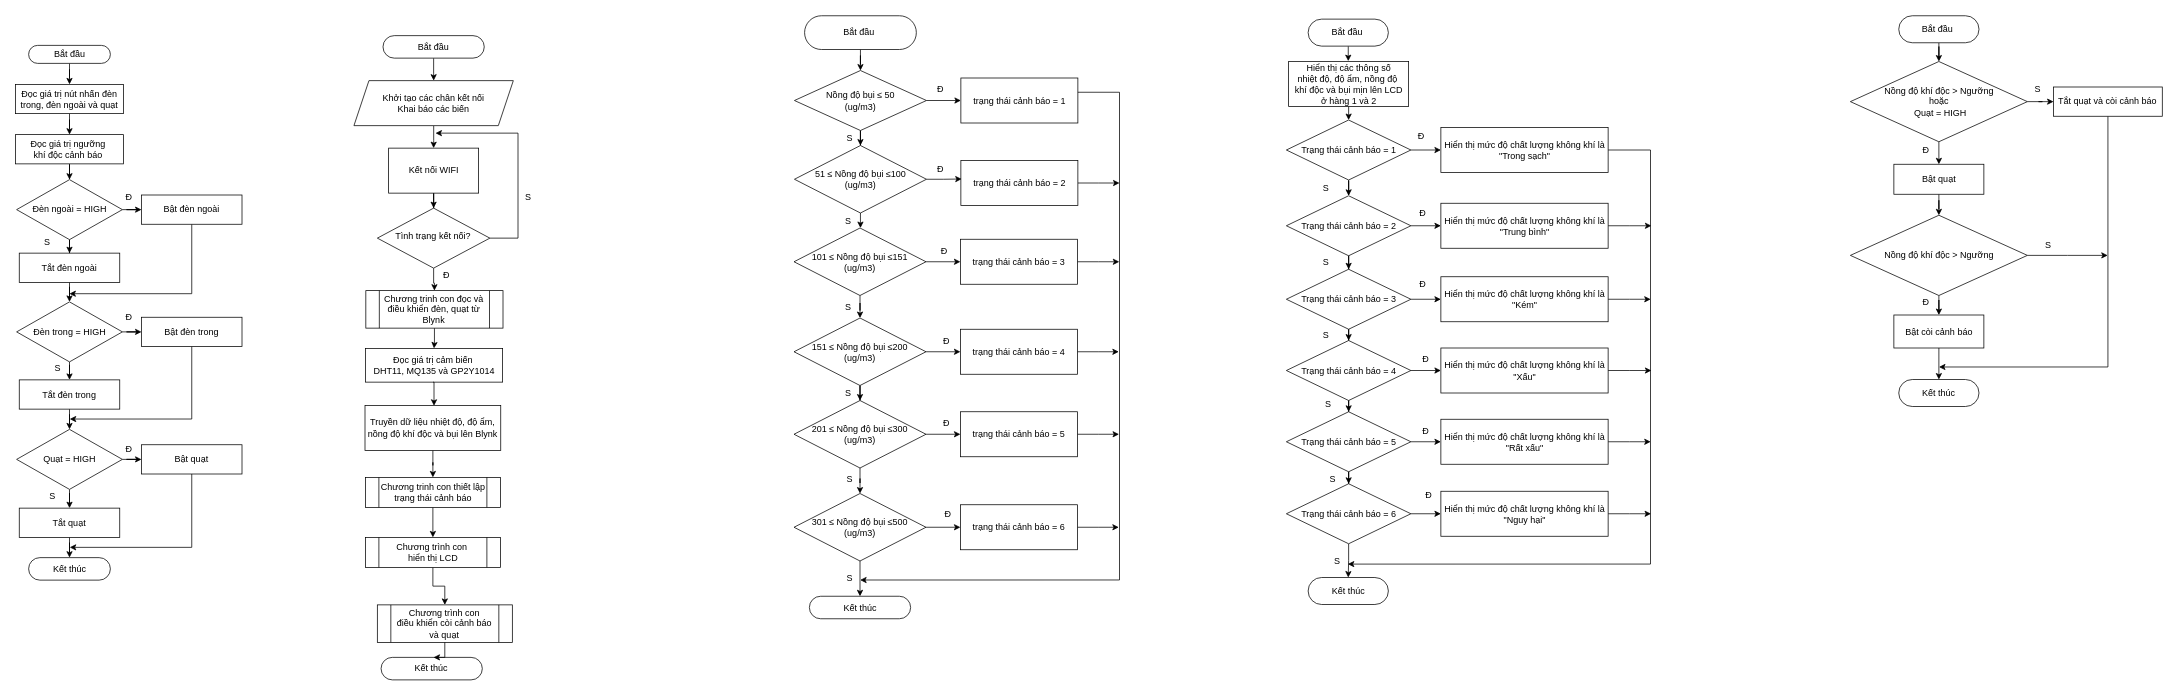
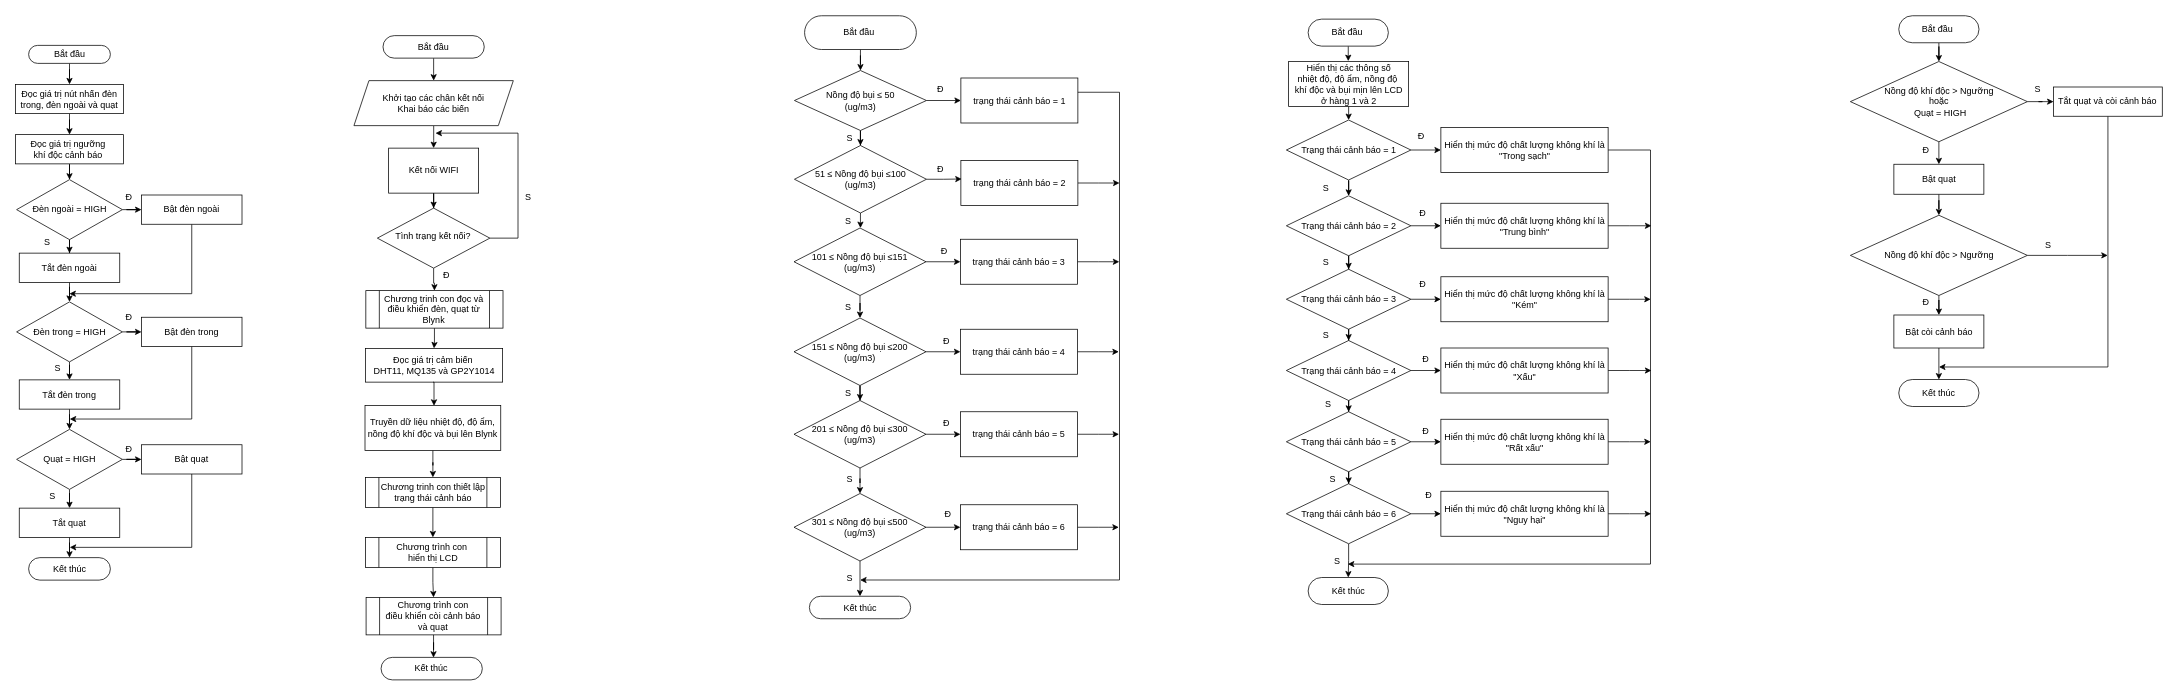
node "Chương trình con điều khiển còi cảnh báo và quạt": moved (445, 624) -> (433, 616)
